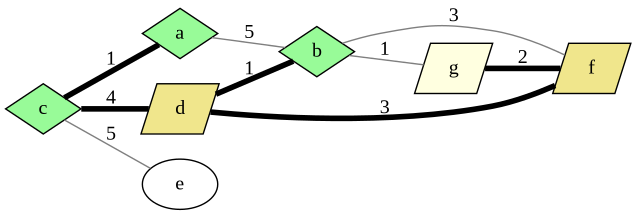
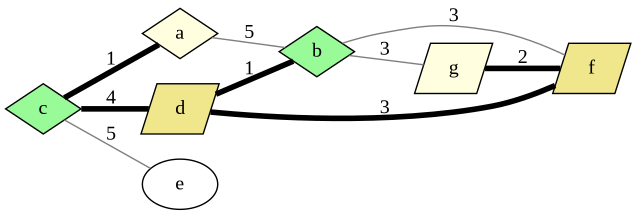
node "a": fillcolor palegreen -> lightyellow
edge "b" -- "g": label "1" -> "3"
